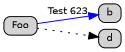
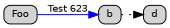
edge "Foo" -> "d": now "b" -> "d"
